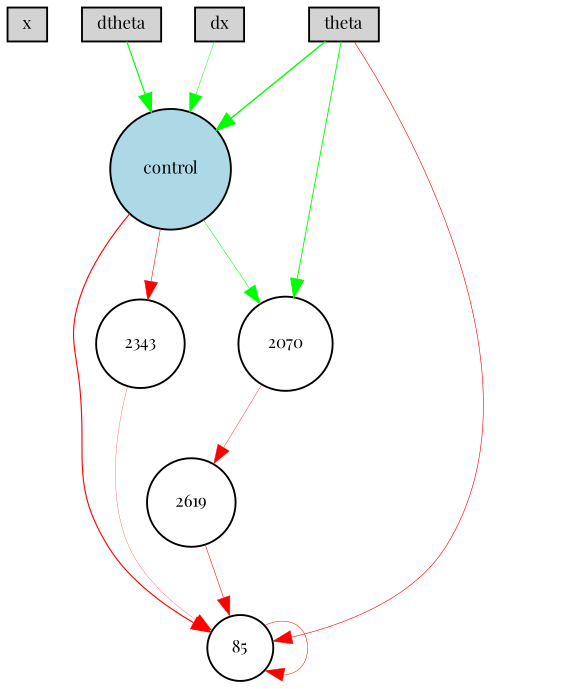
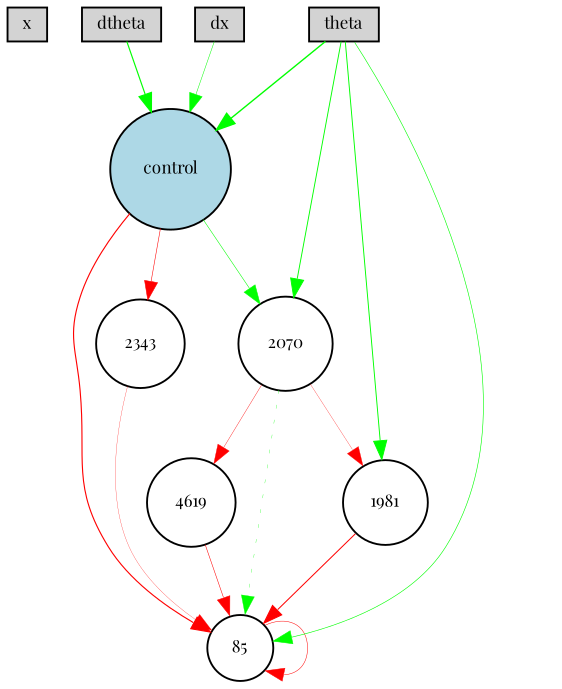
edge "theta" -> "85": color red -> green
edge "2070" -> "85": added
node "2619": label "2619" -> "4619"
node "1981": added
